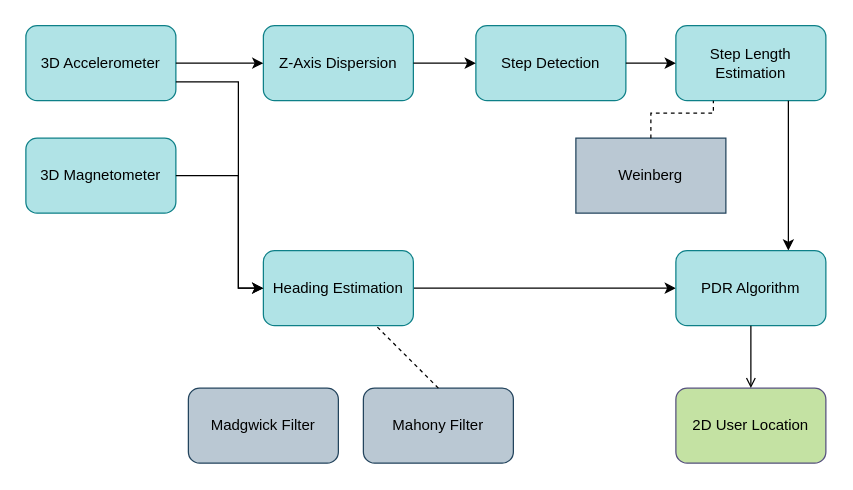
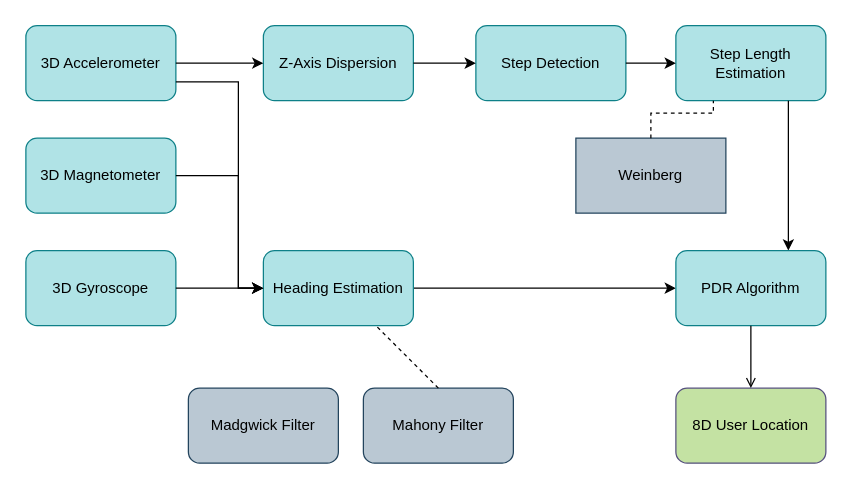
node "3D Gyroscope": added
edge "3D Gyroscope" -> "Heading Estimation": added
node "2D User Location": label "2D User Location" -> "8D User Location"
